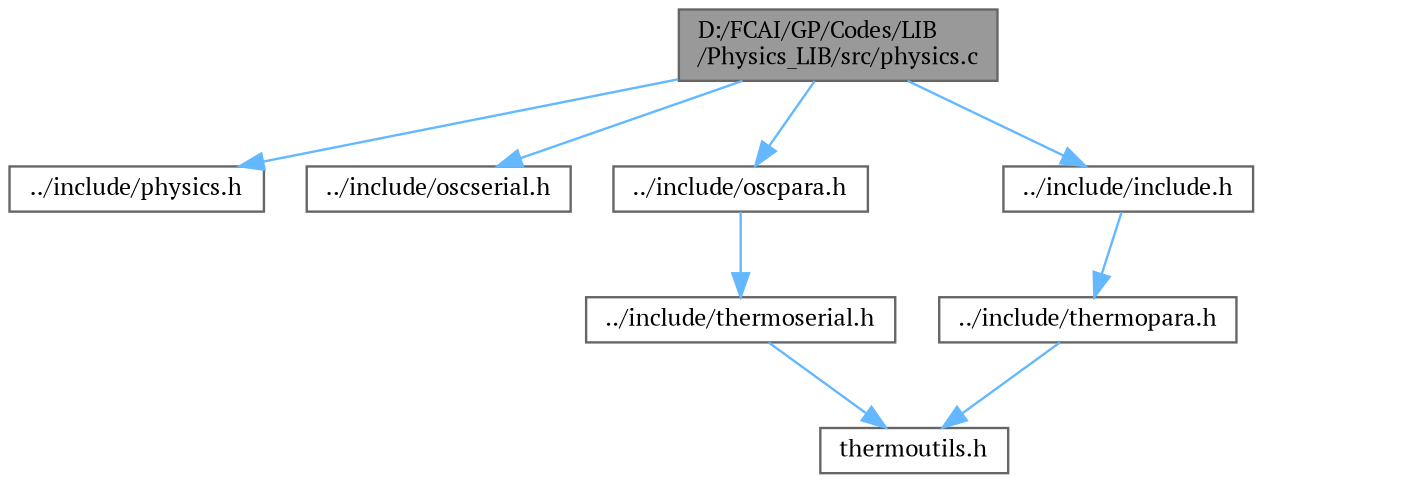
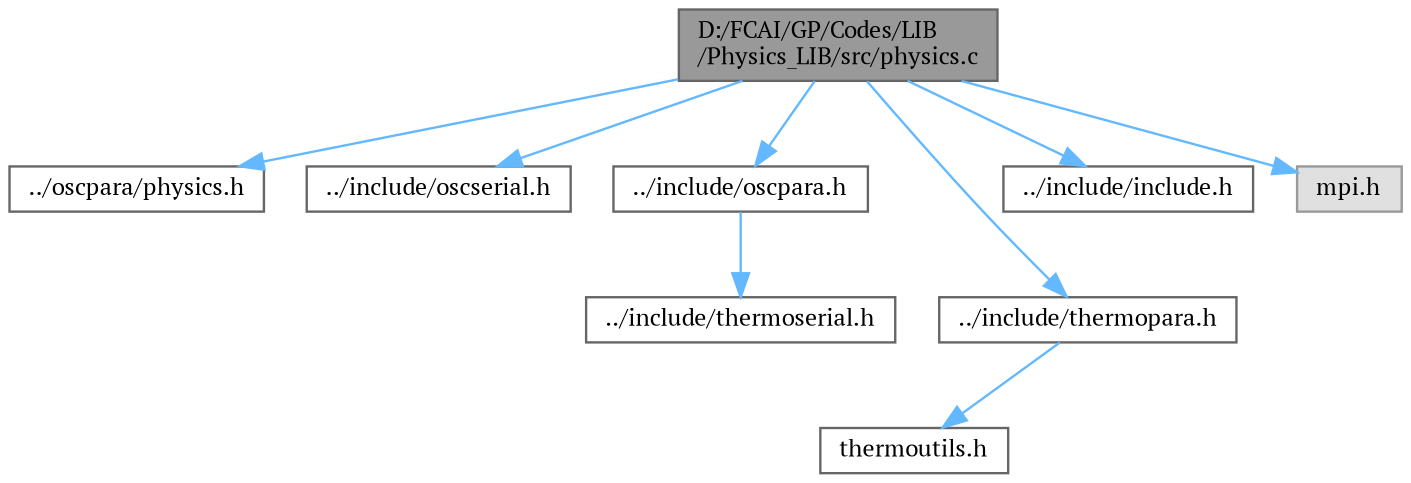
node "../include/physics.h": label "../include/physics.h" -> "../oscpara/physics.h"
node "mpi.h": added
edge "../include/include.h" -> "../include/thermopara.h": now "D:/FCAI/GP/Codes/LIB /Physics_LIB/src/physics.c" -> "../include/thermopara.h"
edge "../include/thermoserial.h" -> "thermoutils.h": removed
